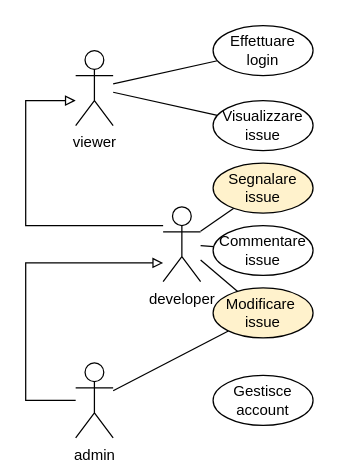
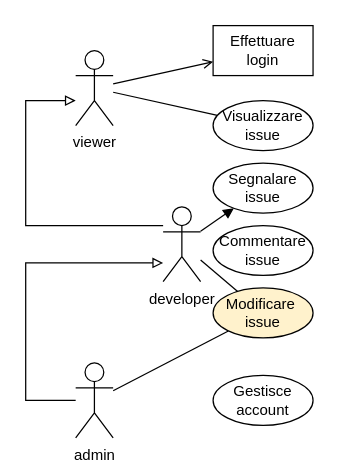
node "Effettuare login": shape ellipse -> rectangle
edge "Effettuare login" -- "viewer": arrowhead none -> open
node "Segnalare issue": fillcolor #fff2cc -> #ffffff
edge "Segnalare issue" -- "developer": arrowhead none -> block
edge "developer" -- "Commentare issue": removed
